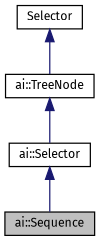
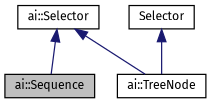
edge "ai::Selector" -> "ai::TreeNode": reversed
